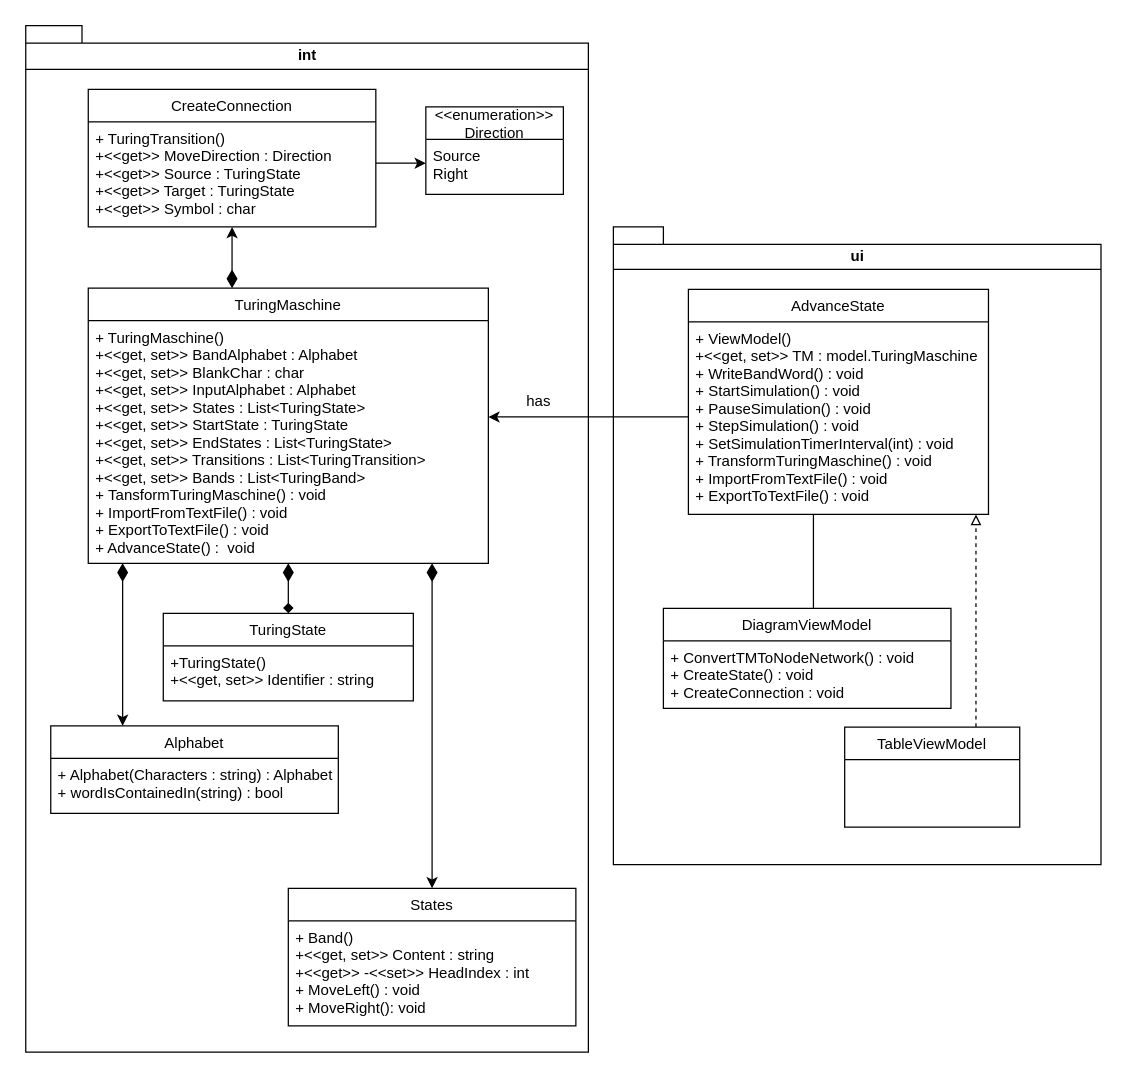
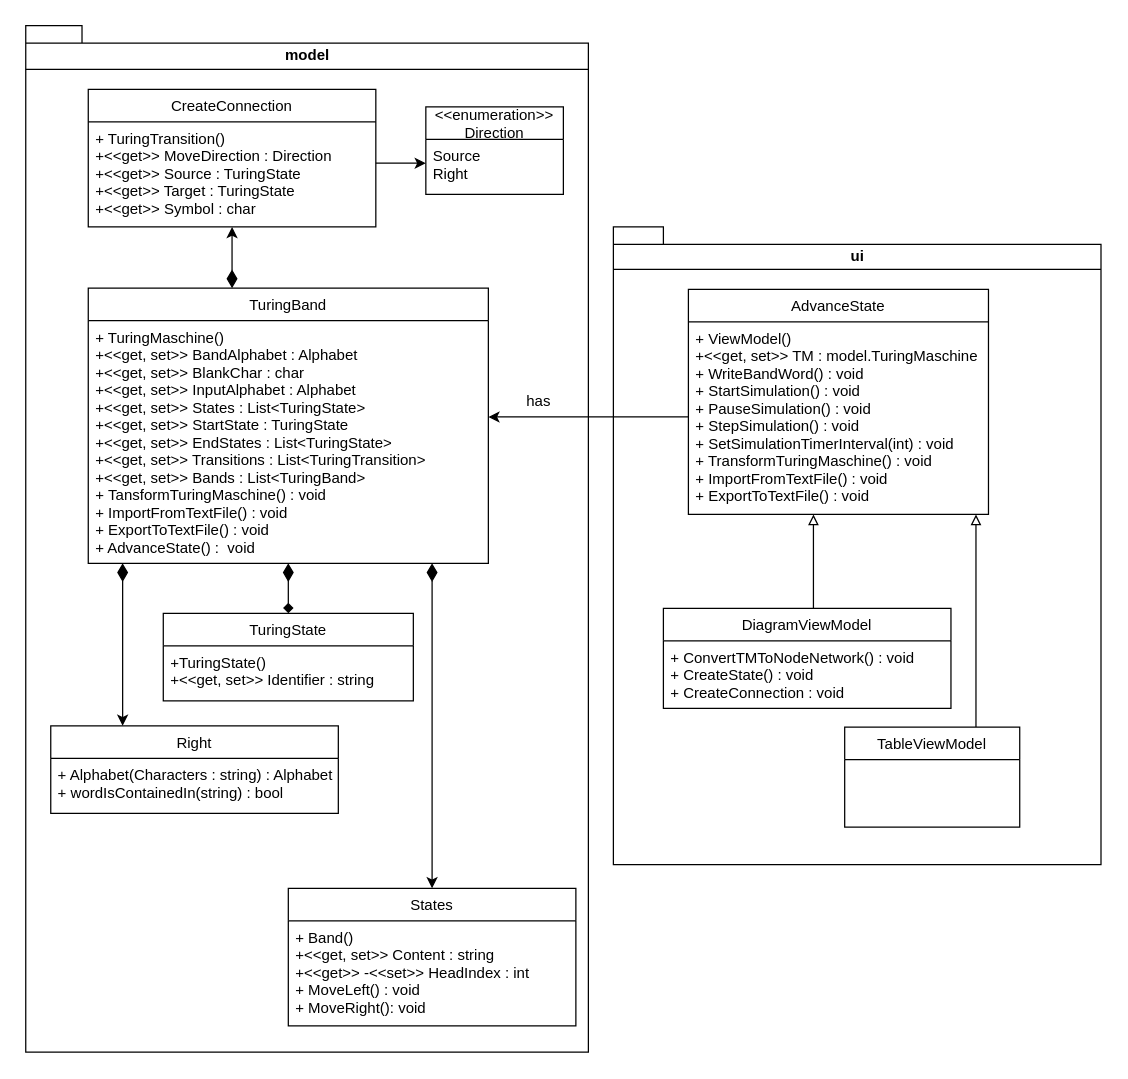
node "int": label "int" -> "model"
node "TuringMaschine": label "TuringMaschine" -> "TuringBand"
edge "AdvanceState" -- "DiagramViewModel": arrowhead none -> block
edge "TableViewModel" -> "AdvanceState": style dashed -> solid
node "Alphabet": label "Alphabet" -> "Right"
